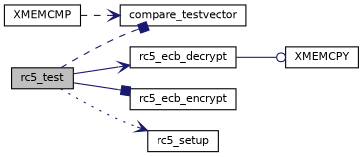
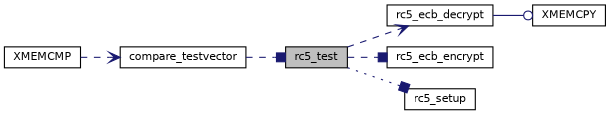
edge "rc5_test" -> "compare_testvector": reversed
edge "rc5_test" -> "rc5_ecb_decrypt": style solid -> dashed
edge "rc5_test" -> "rc5_ecb_encrypt": style solid -> dashed
edge "rc5_test" -> "rc5_setup": arrowhead vee -> box
